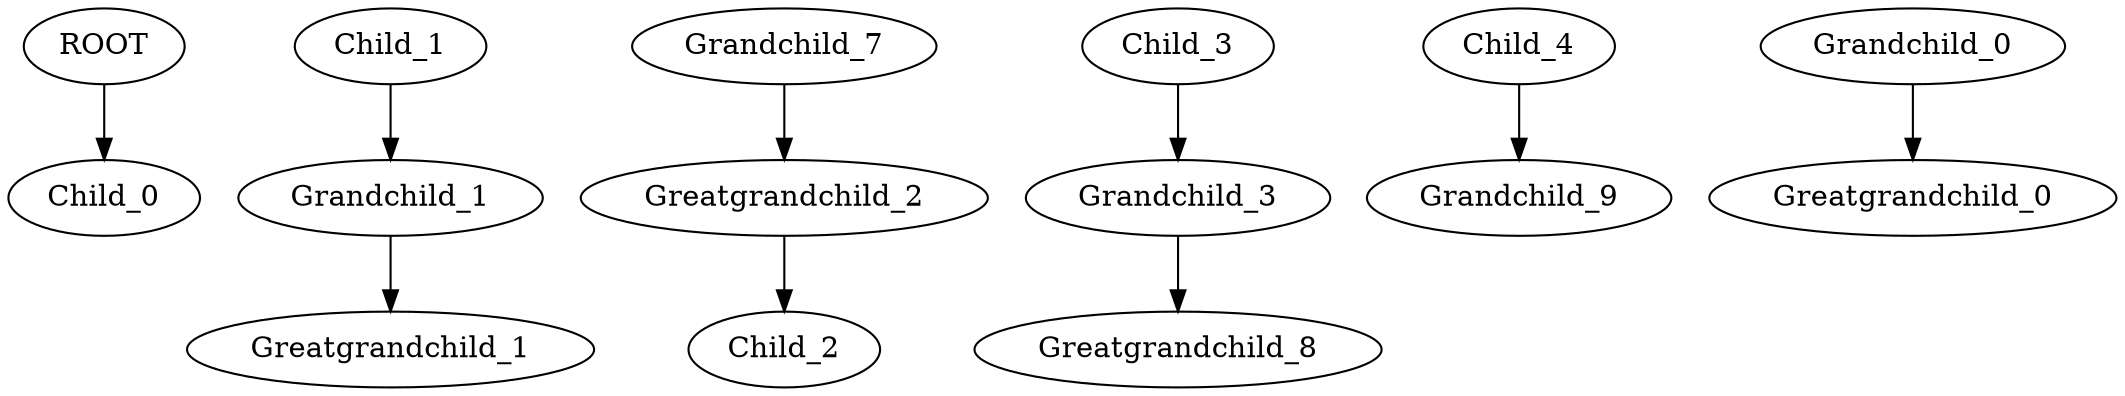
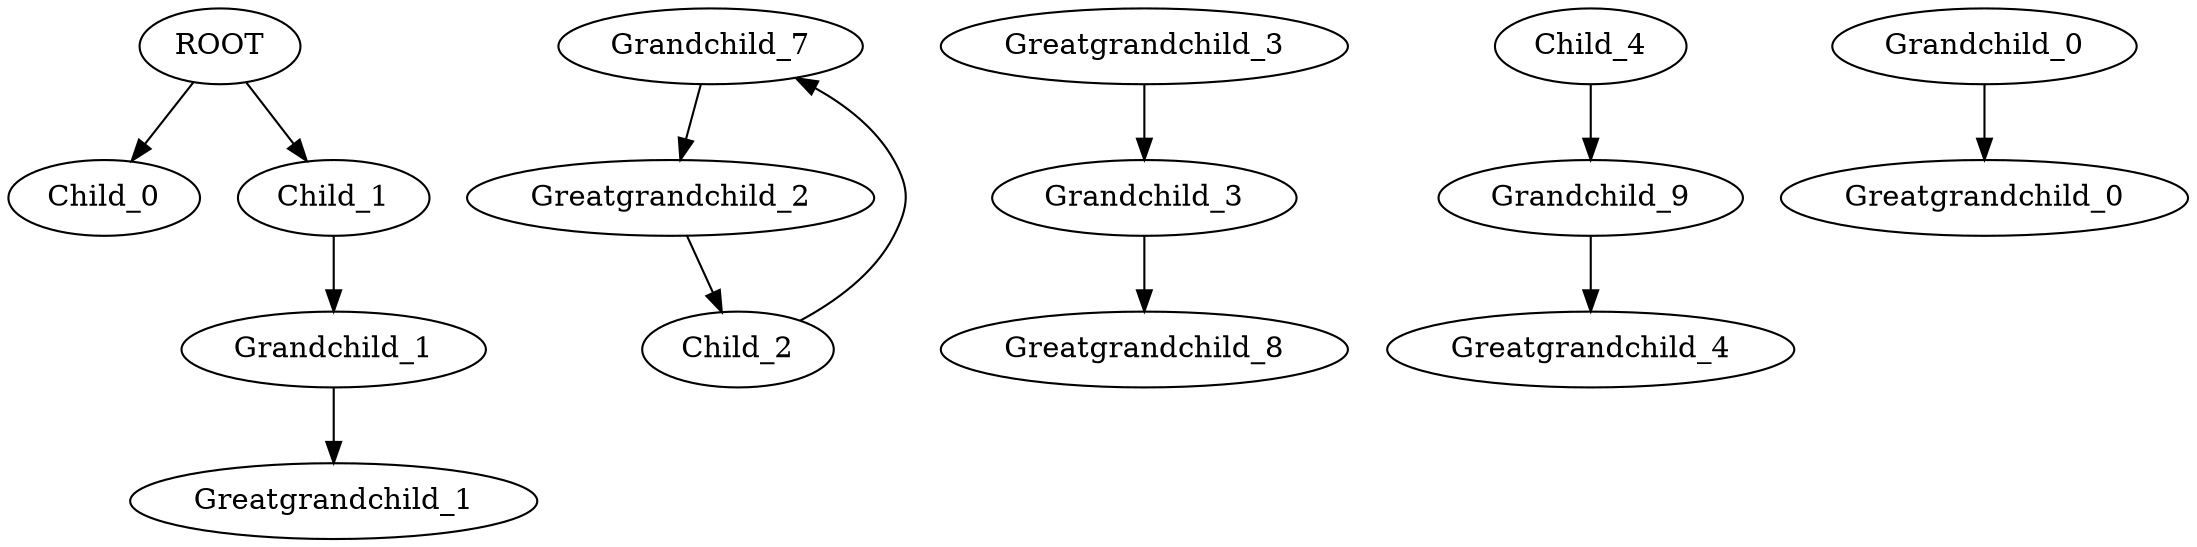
node "Child_3": label "Child_3" -> "Greatgrandchild_3"
edge "ROOT" -> "Child_1": added
edge "Child_2" -> "Grandchild_7": added
node "Greatgrandchild_4": added
